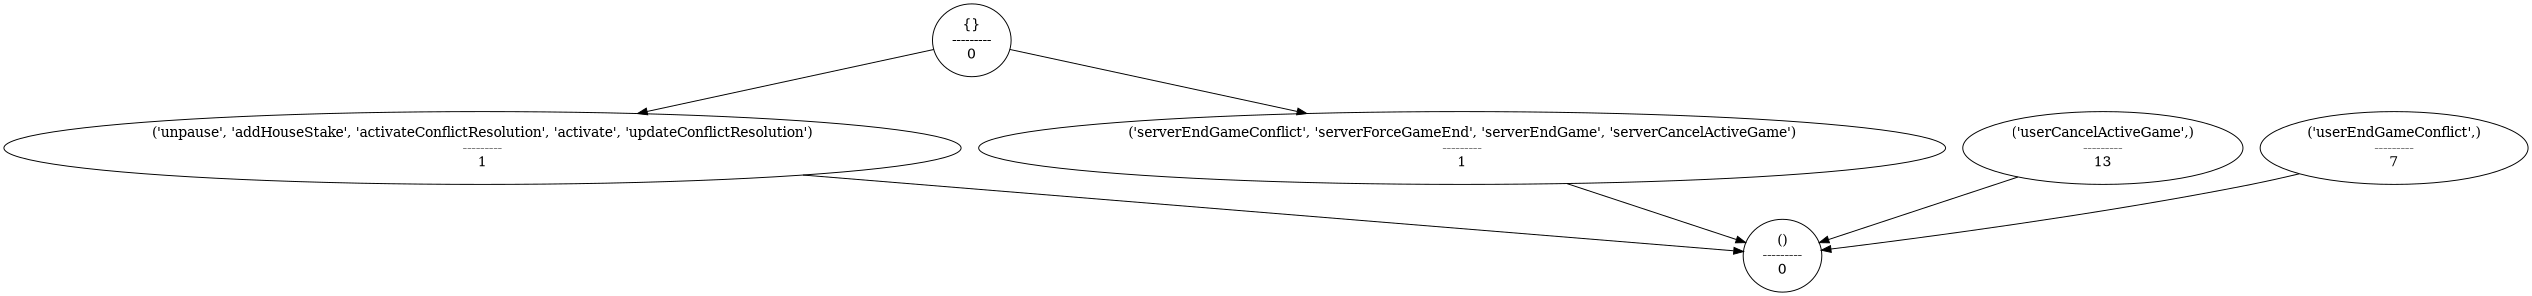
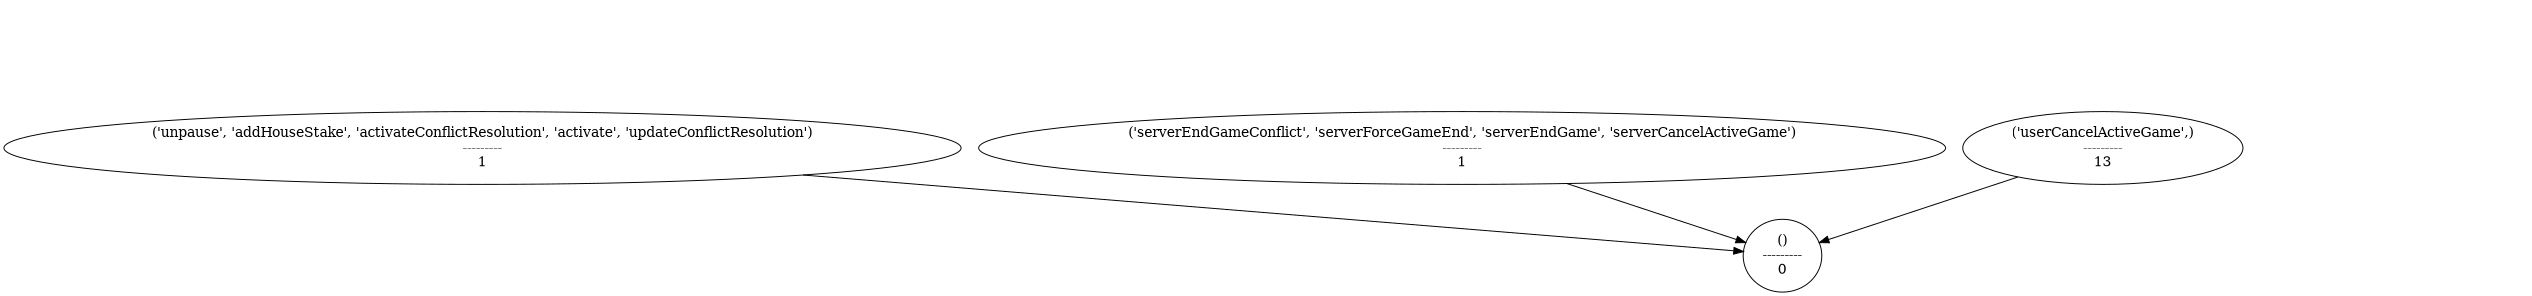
node "{} --------- 0": removed
node "('userEndGameConflict',) --------- 7": removed
